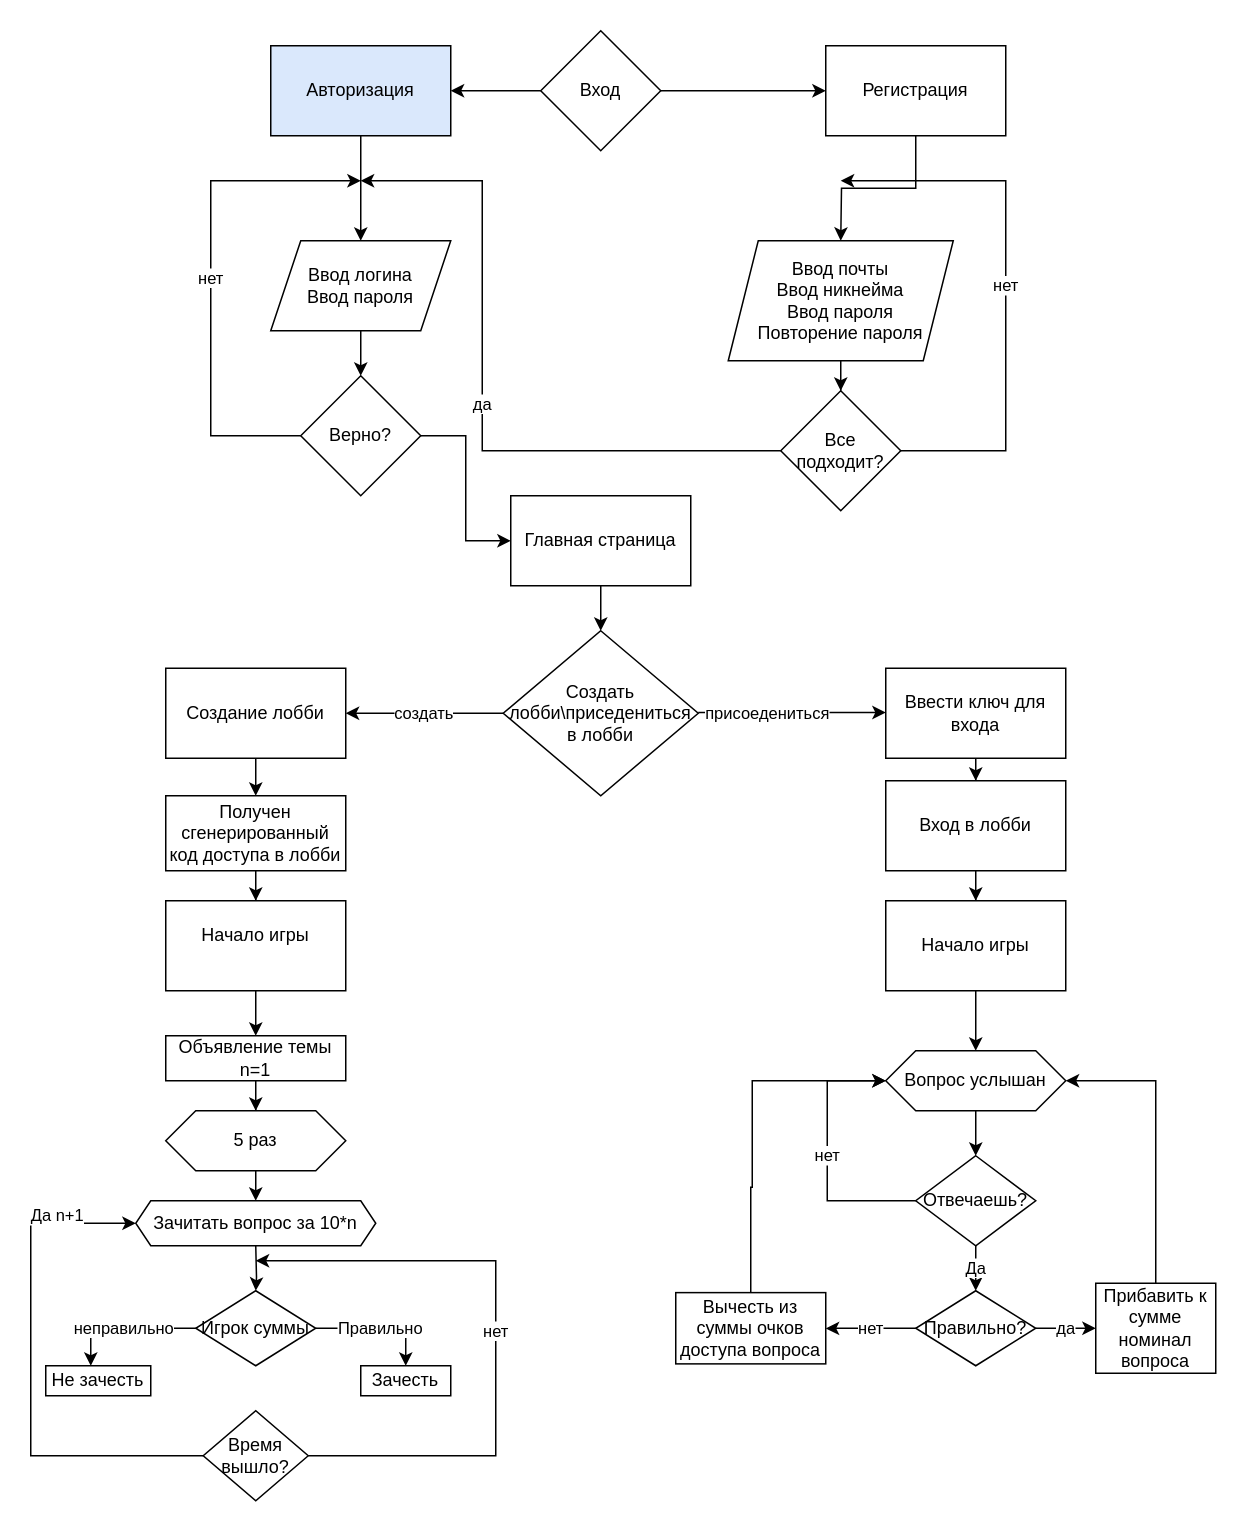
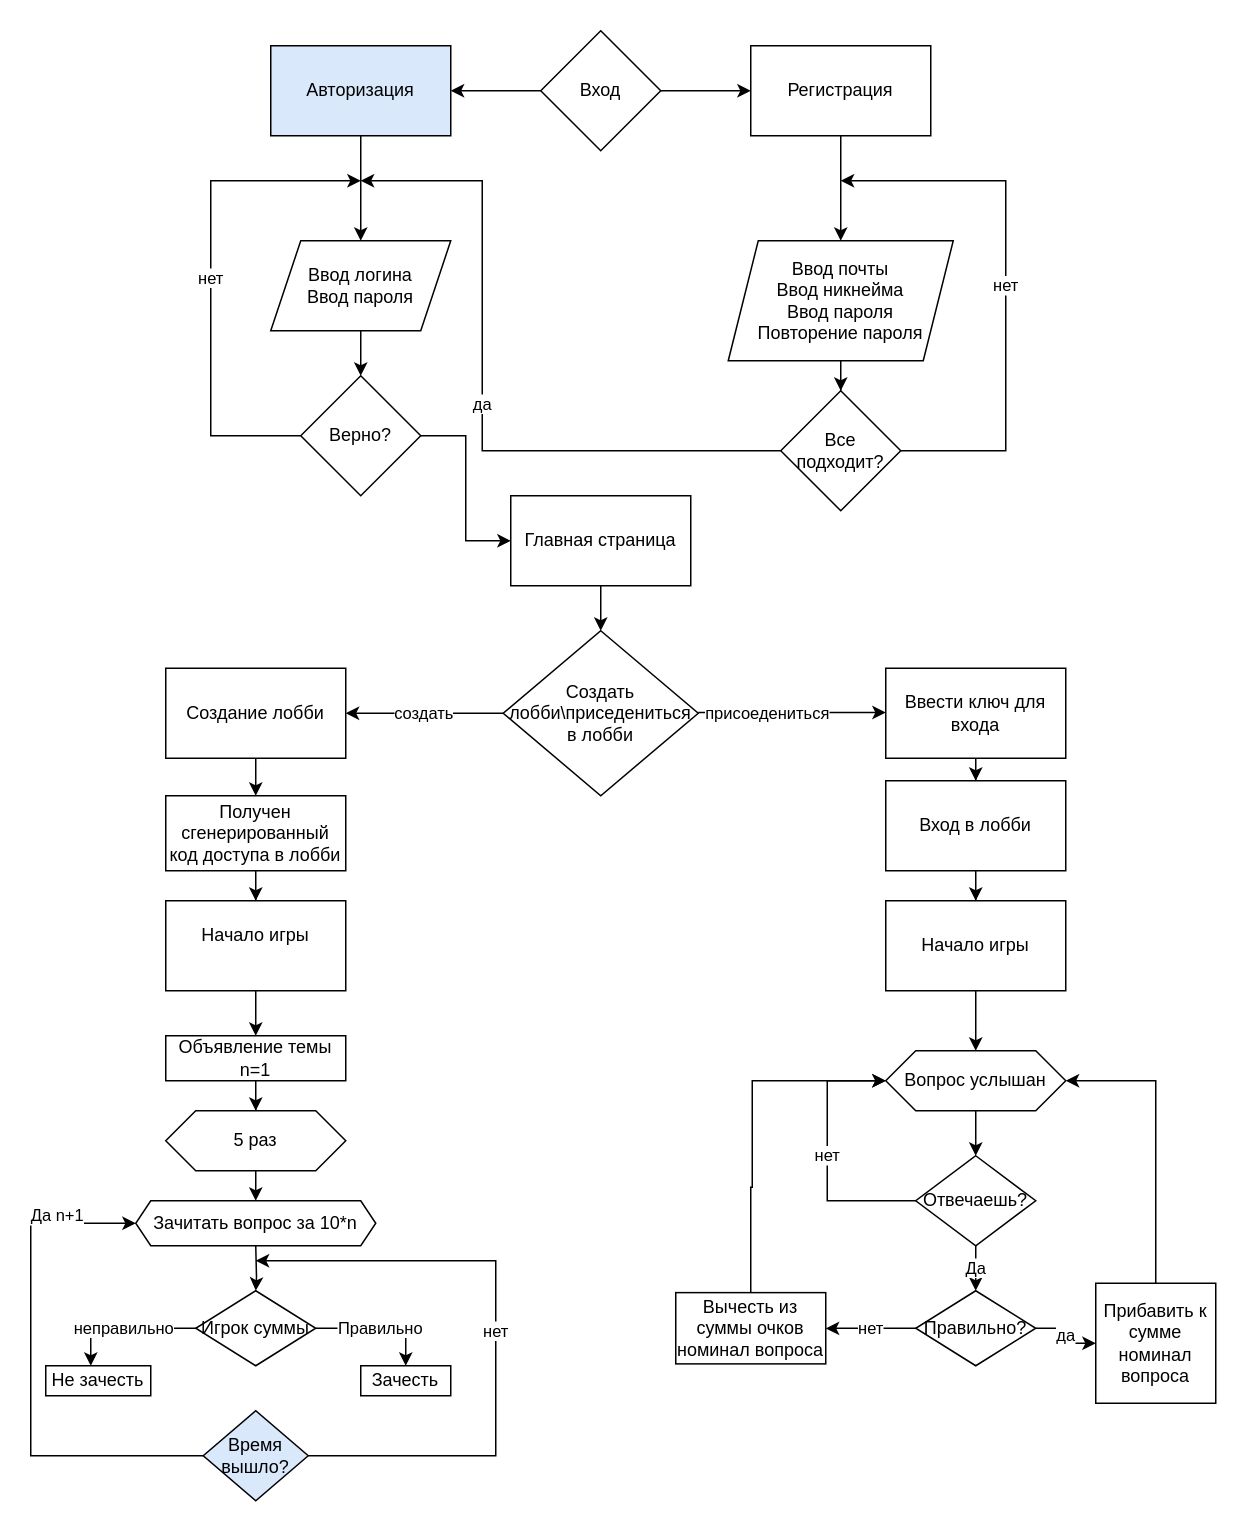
node "Регистрация": moved (916, 91) -> (841, 91)
node "Вычесть из суммы очков доступа вопроса": label "Вычесть из суммы очков доступа вопроса" -> "Вычесть из суммы очков номинал вопроса"
node "Прибавить к сумме номинал вопроса": size 120x90 -> 120x120
node "Время вышло?": fillcolor #ffffff -> #dae8fc
